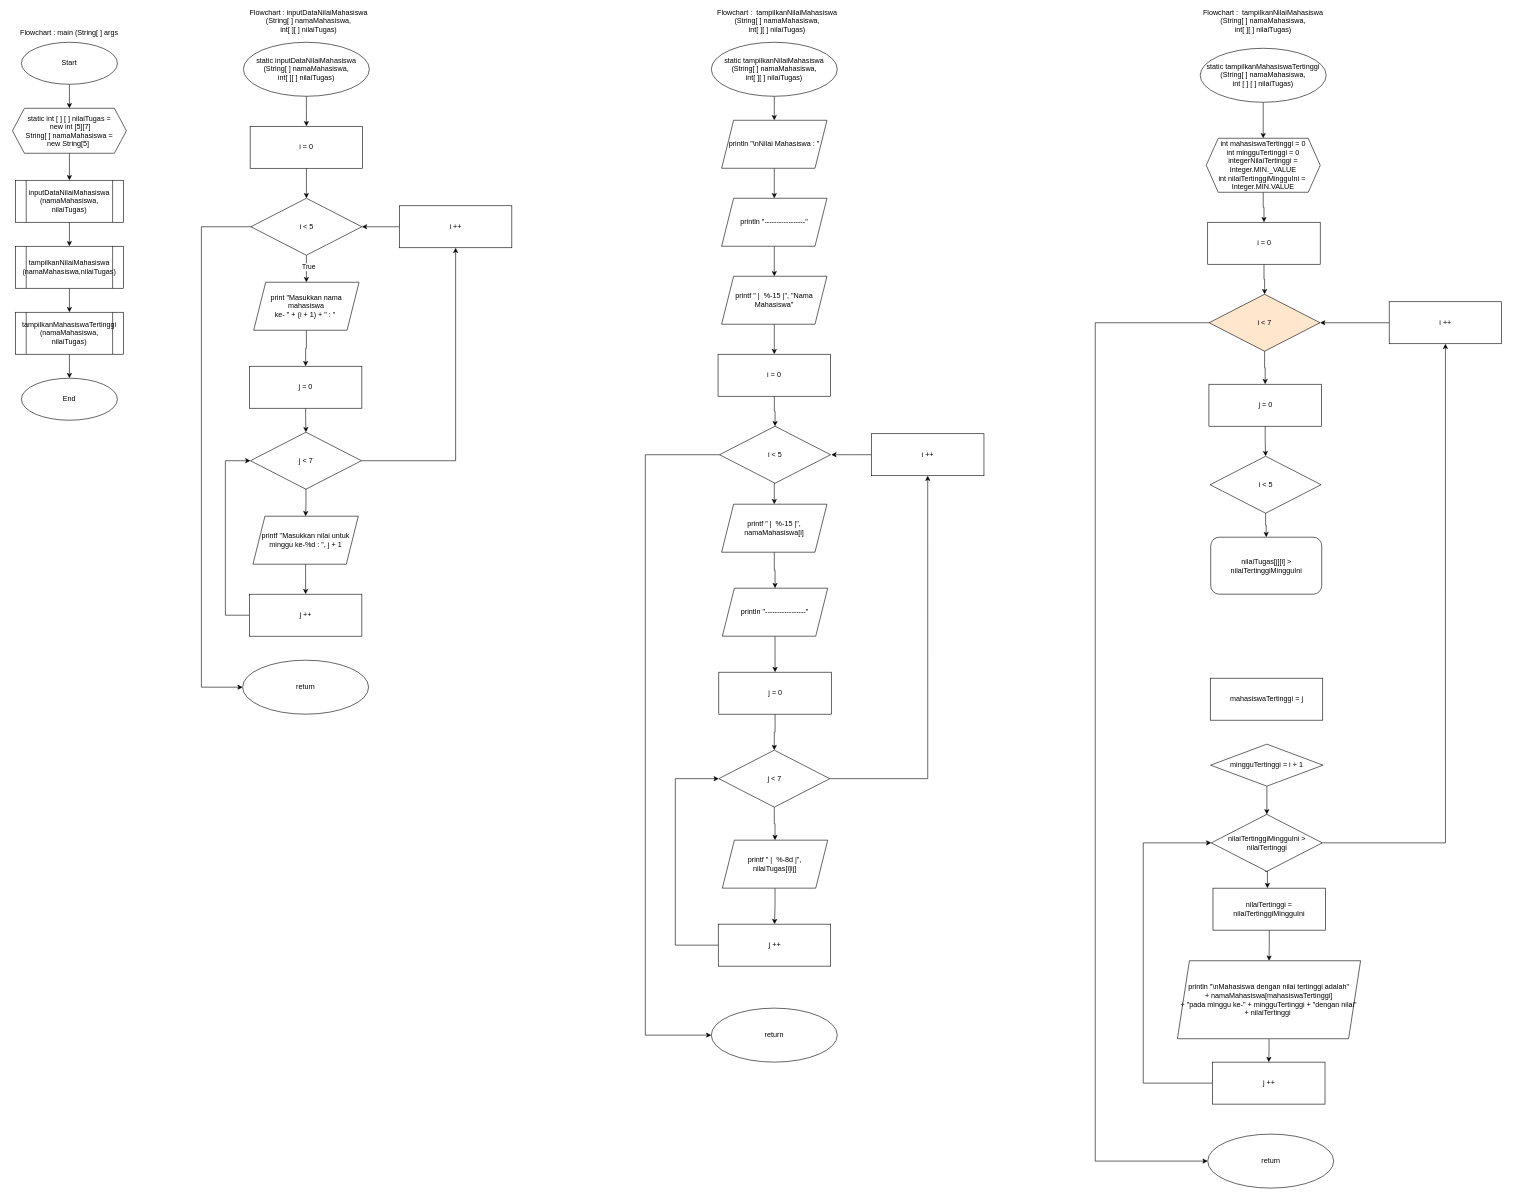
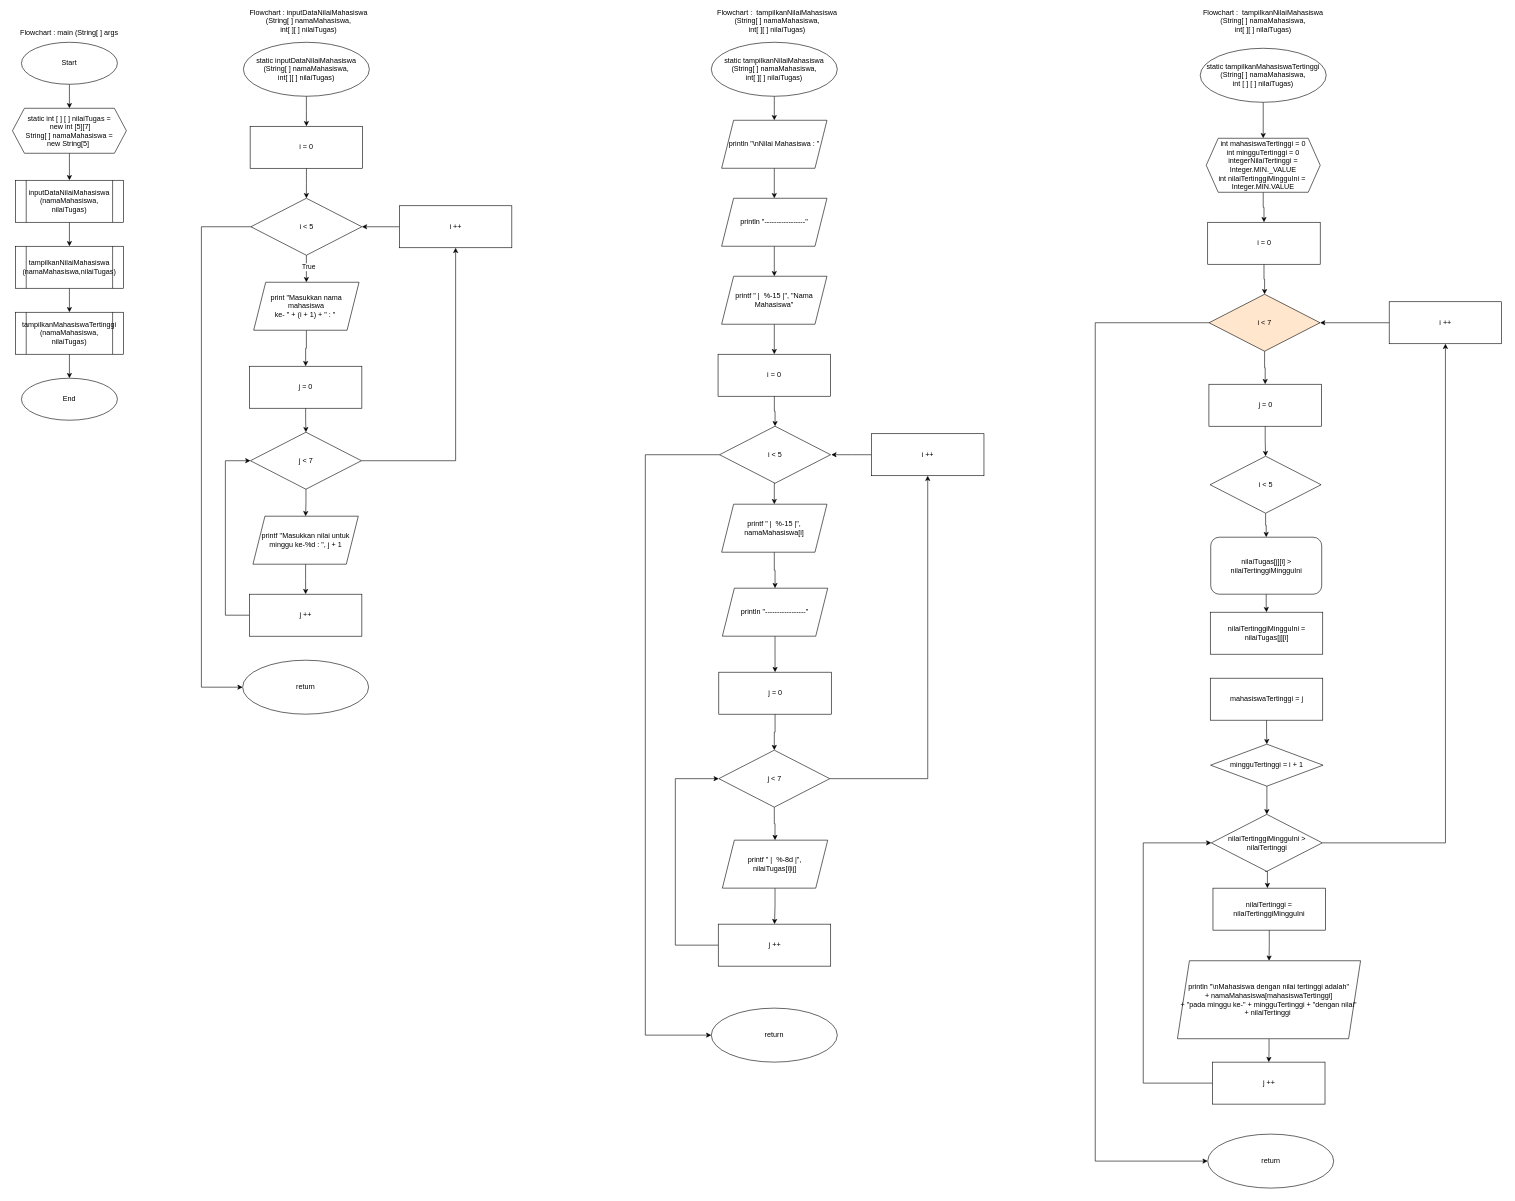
edge "nilaiTugas[j][i] > nilaiTertinggiMingguIni" -> "nilaiTertinggiMingguIni = nilaiTugas[j][i]": added
node "nilaiTertinggiMingguIni = nilaiTugas[j][i]": added
edge "mahasiswaTertinggi = j" -> "mingguTertinggi = i + 1": added
